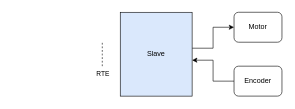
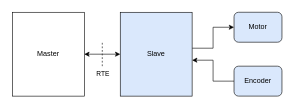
node "Motor": fillcolor #ffffff -> #dae8fc
node "Master": added
edge "Master" -- "Slave": added
node "Encoder": fillcolor #ffffff -> #dae8fc
